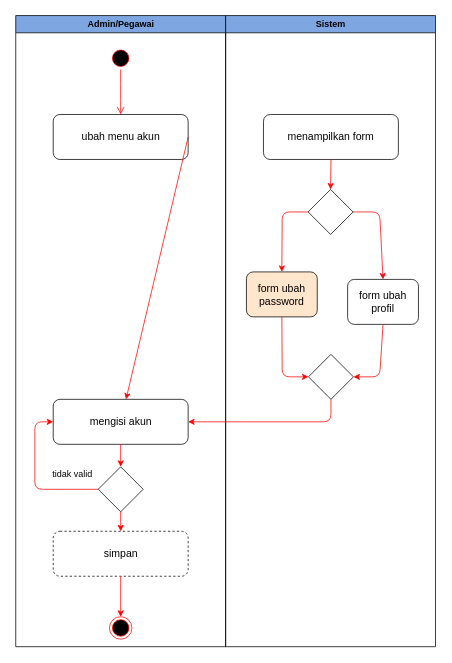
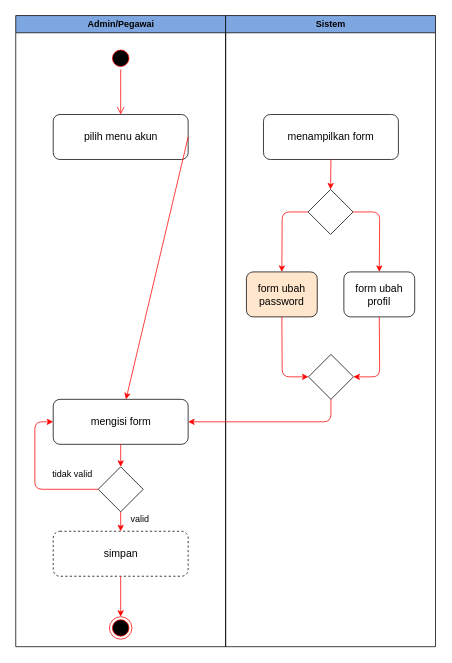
node "ubah menu akun": label "ubah menu akun" -> "pilih menu akun"
node "form ubah profil": moved (383, 302) -> (380, 294)
node "mengisi akun": label "mengisi akun" -> "mengisi form"
node "valid": added
